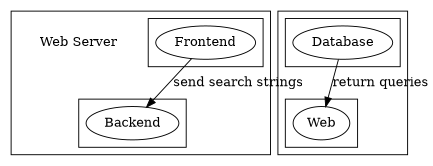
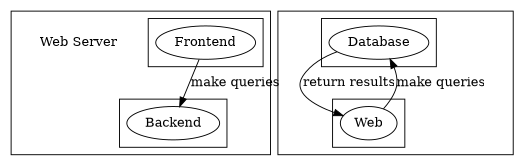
edge "Frontend" -> "Backend": label "send search strings" -> "make queries"
edge "Database" -> "Web": label "return queries" -> "return results"
edge "Web" -> "Database": added, label "make queries"
